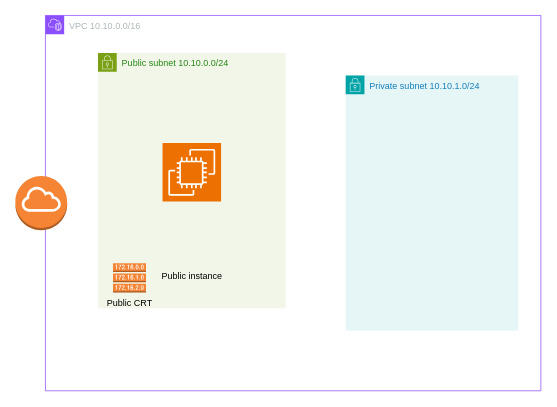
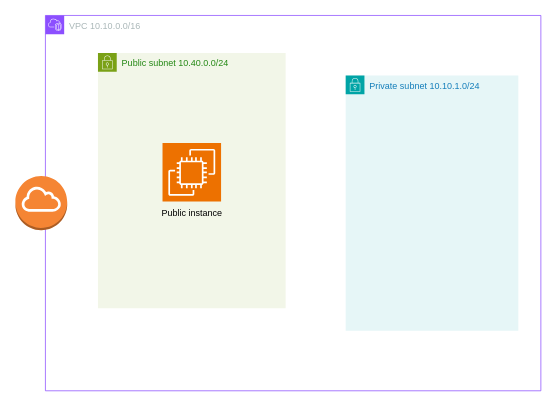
node "Public subnet 10.10.0.0/24": label "Public subnet 10.10.0.0/24" -> "Public subnet 10.40.0.0/24"
node "Public instance": moved (192, 276) -> (192, 213)
node "Public CRT": removed
